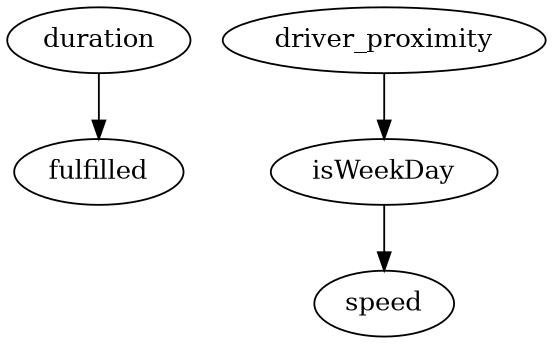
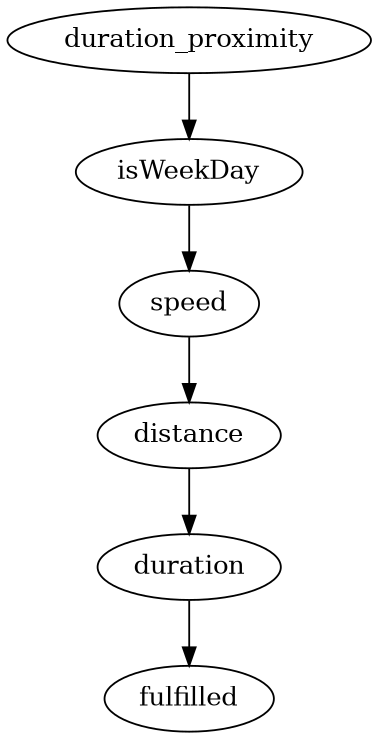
node "driver_proximity": label "driver_proximity" -> "duration_proximity"
node "distance": added
